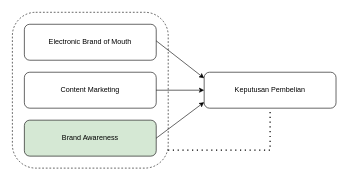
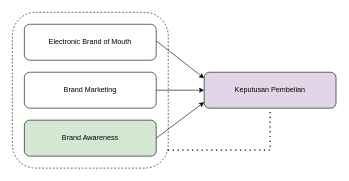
node "Content Marketing": label "Content Marketing" -> "Brand Marketing"
node "Keputusan Pembelian": fillcolor #ffffff -> #e1d5e7
